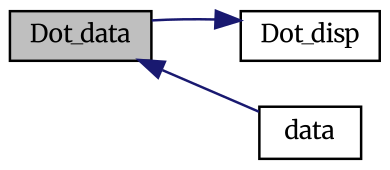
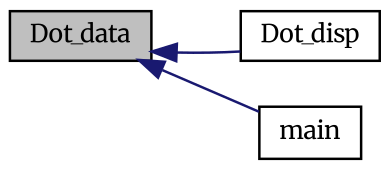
edge "Dot_data" -> "Dot_disp": reversed
node "data": label "data" -> "main"
